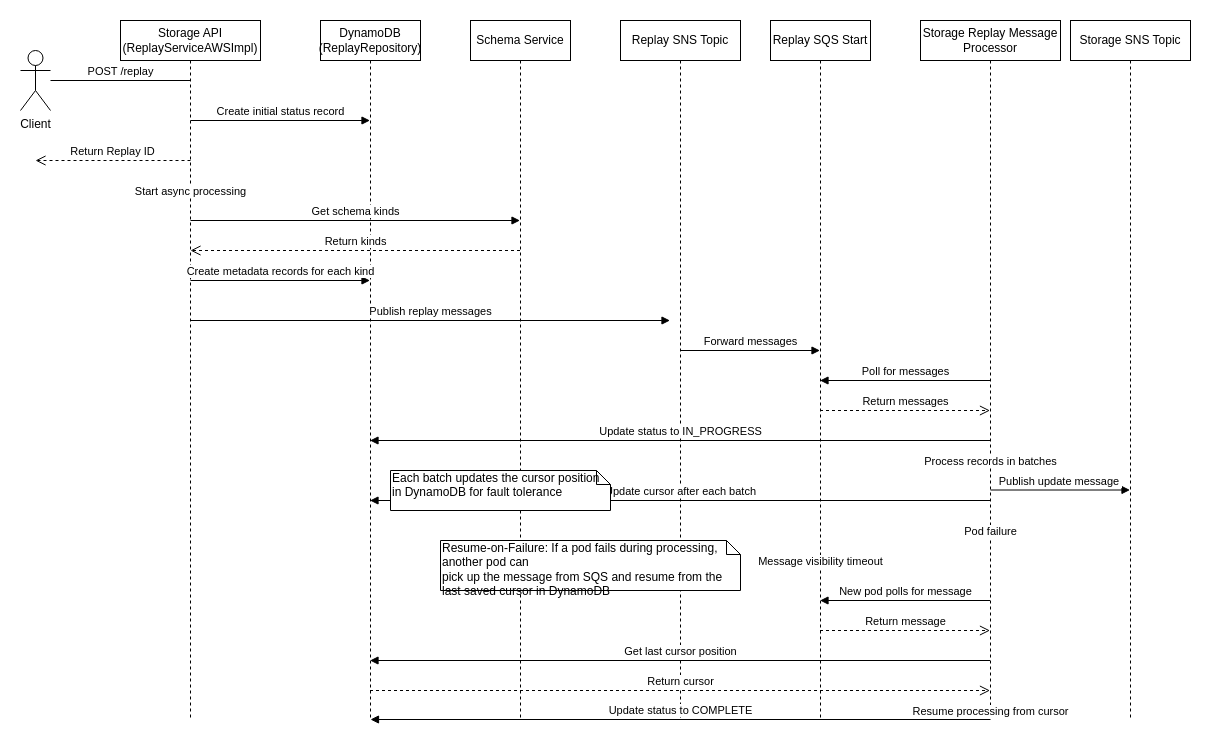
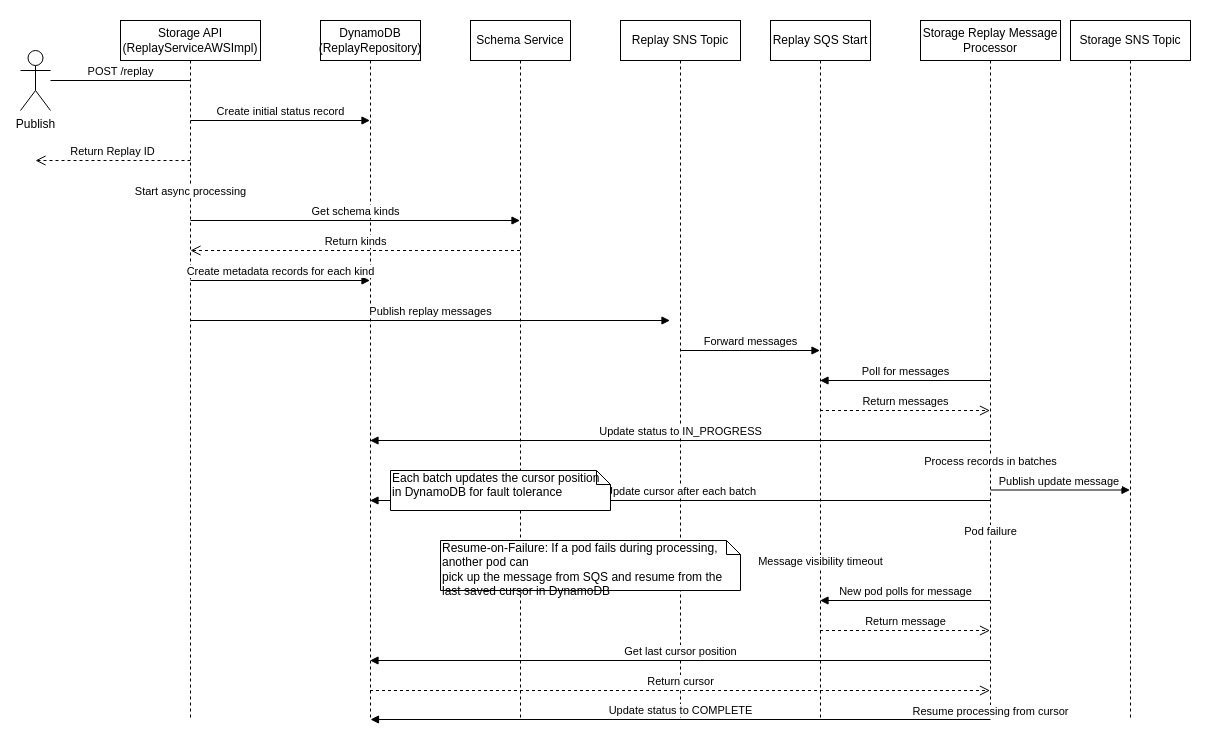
node "Client": label "Client" -> "Publish"
